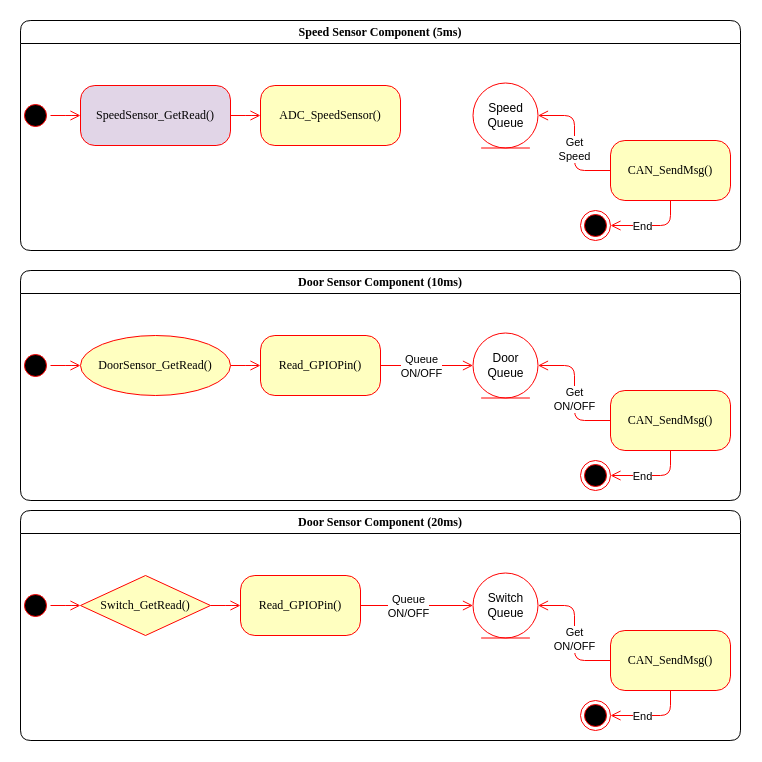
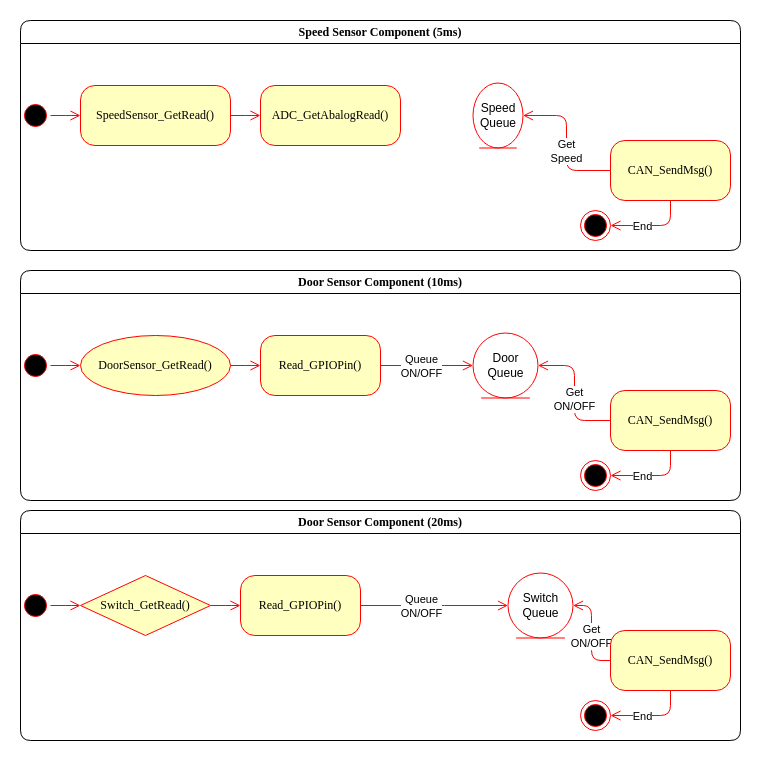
node "SpeedSensor_GetRead()": fillcolor #e1d5e7 -> #ffffc0
node "ADC_SpeedSensor()": label "ADC_SpeedSensor()" -> "ADC_GetAbalogRead()"
node "Speed Queue": size 65x65 -> 50x65
node "Switch Queue": moved (506, 606) -> (541, 606)
